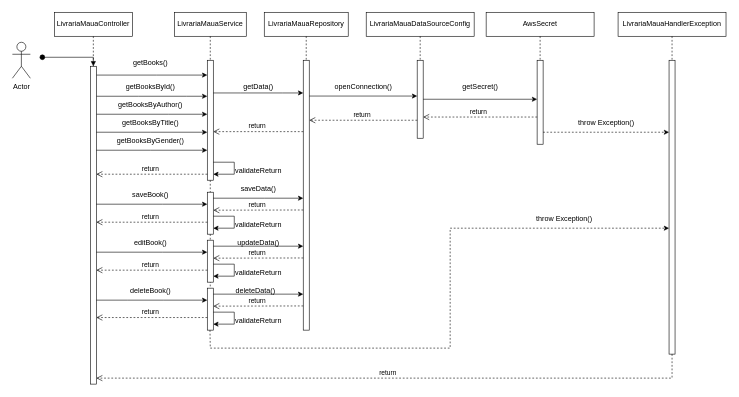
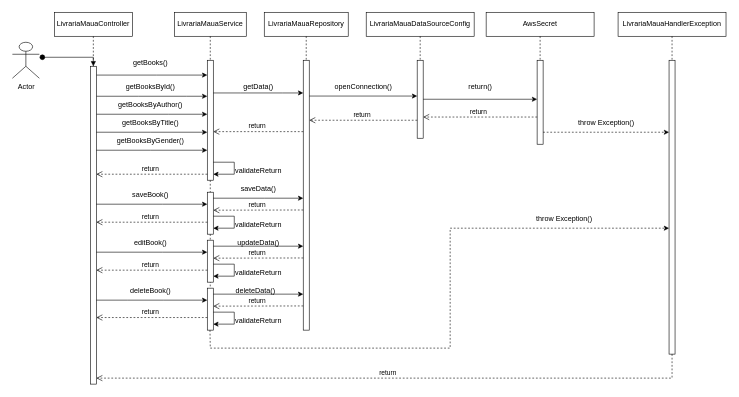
node "Actor": size 18x36 -> 27x36
node "getSecret()": label "getSecret()" -> "return()"
